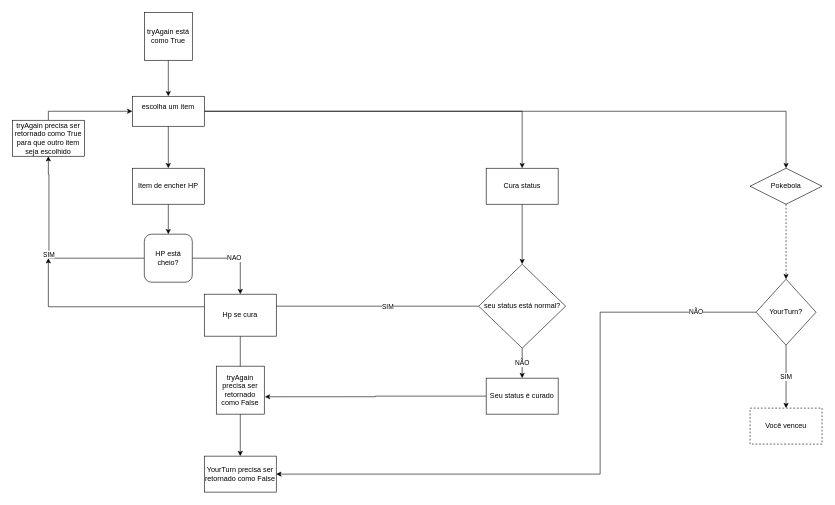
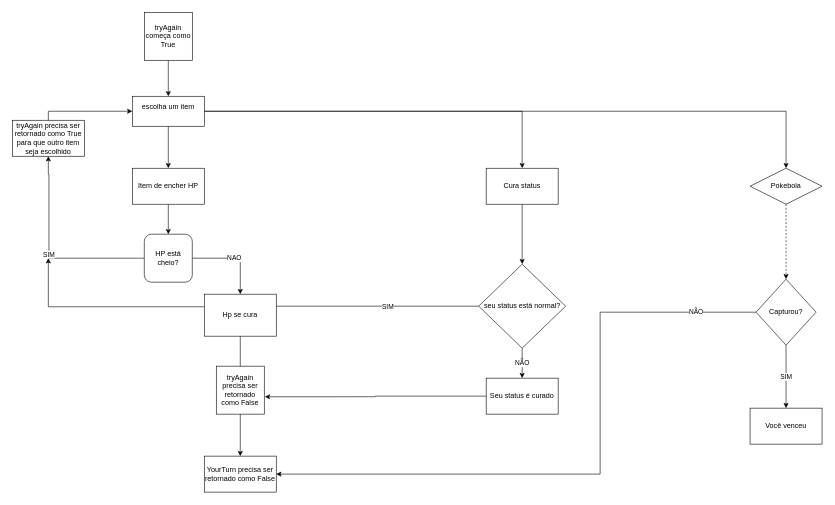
node "tryAgain está como True": label "tryAgain está como True" -> "tryAgain começa como True"
node "YourTurn?": label "YourTurn?" -> "Capturou?"
node "Você venceu": style dashed -> solid
